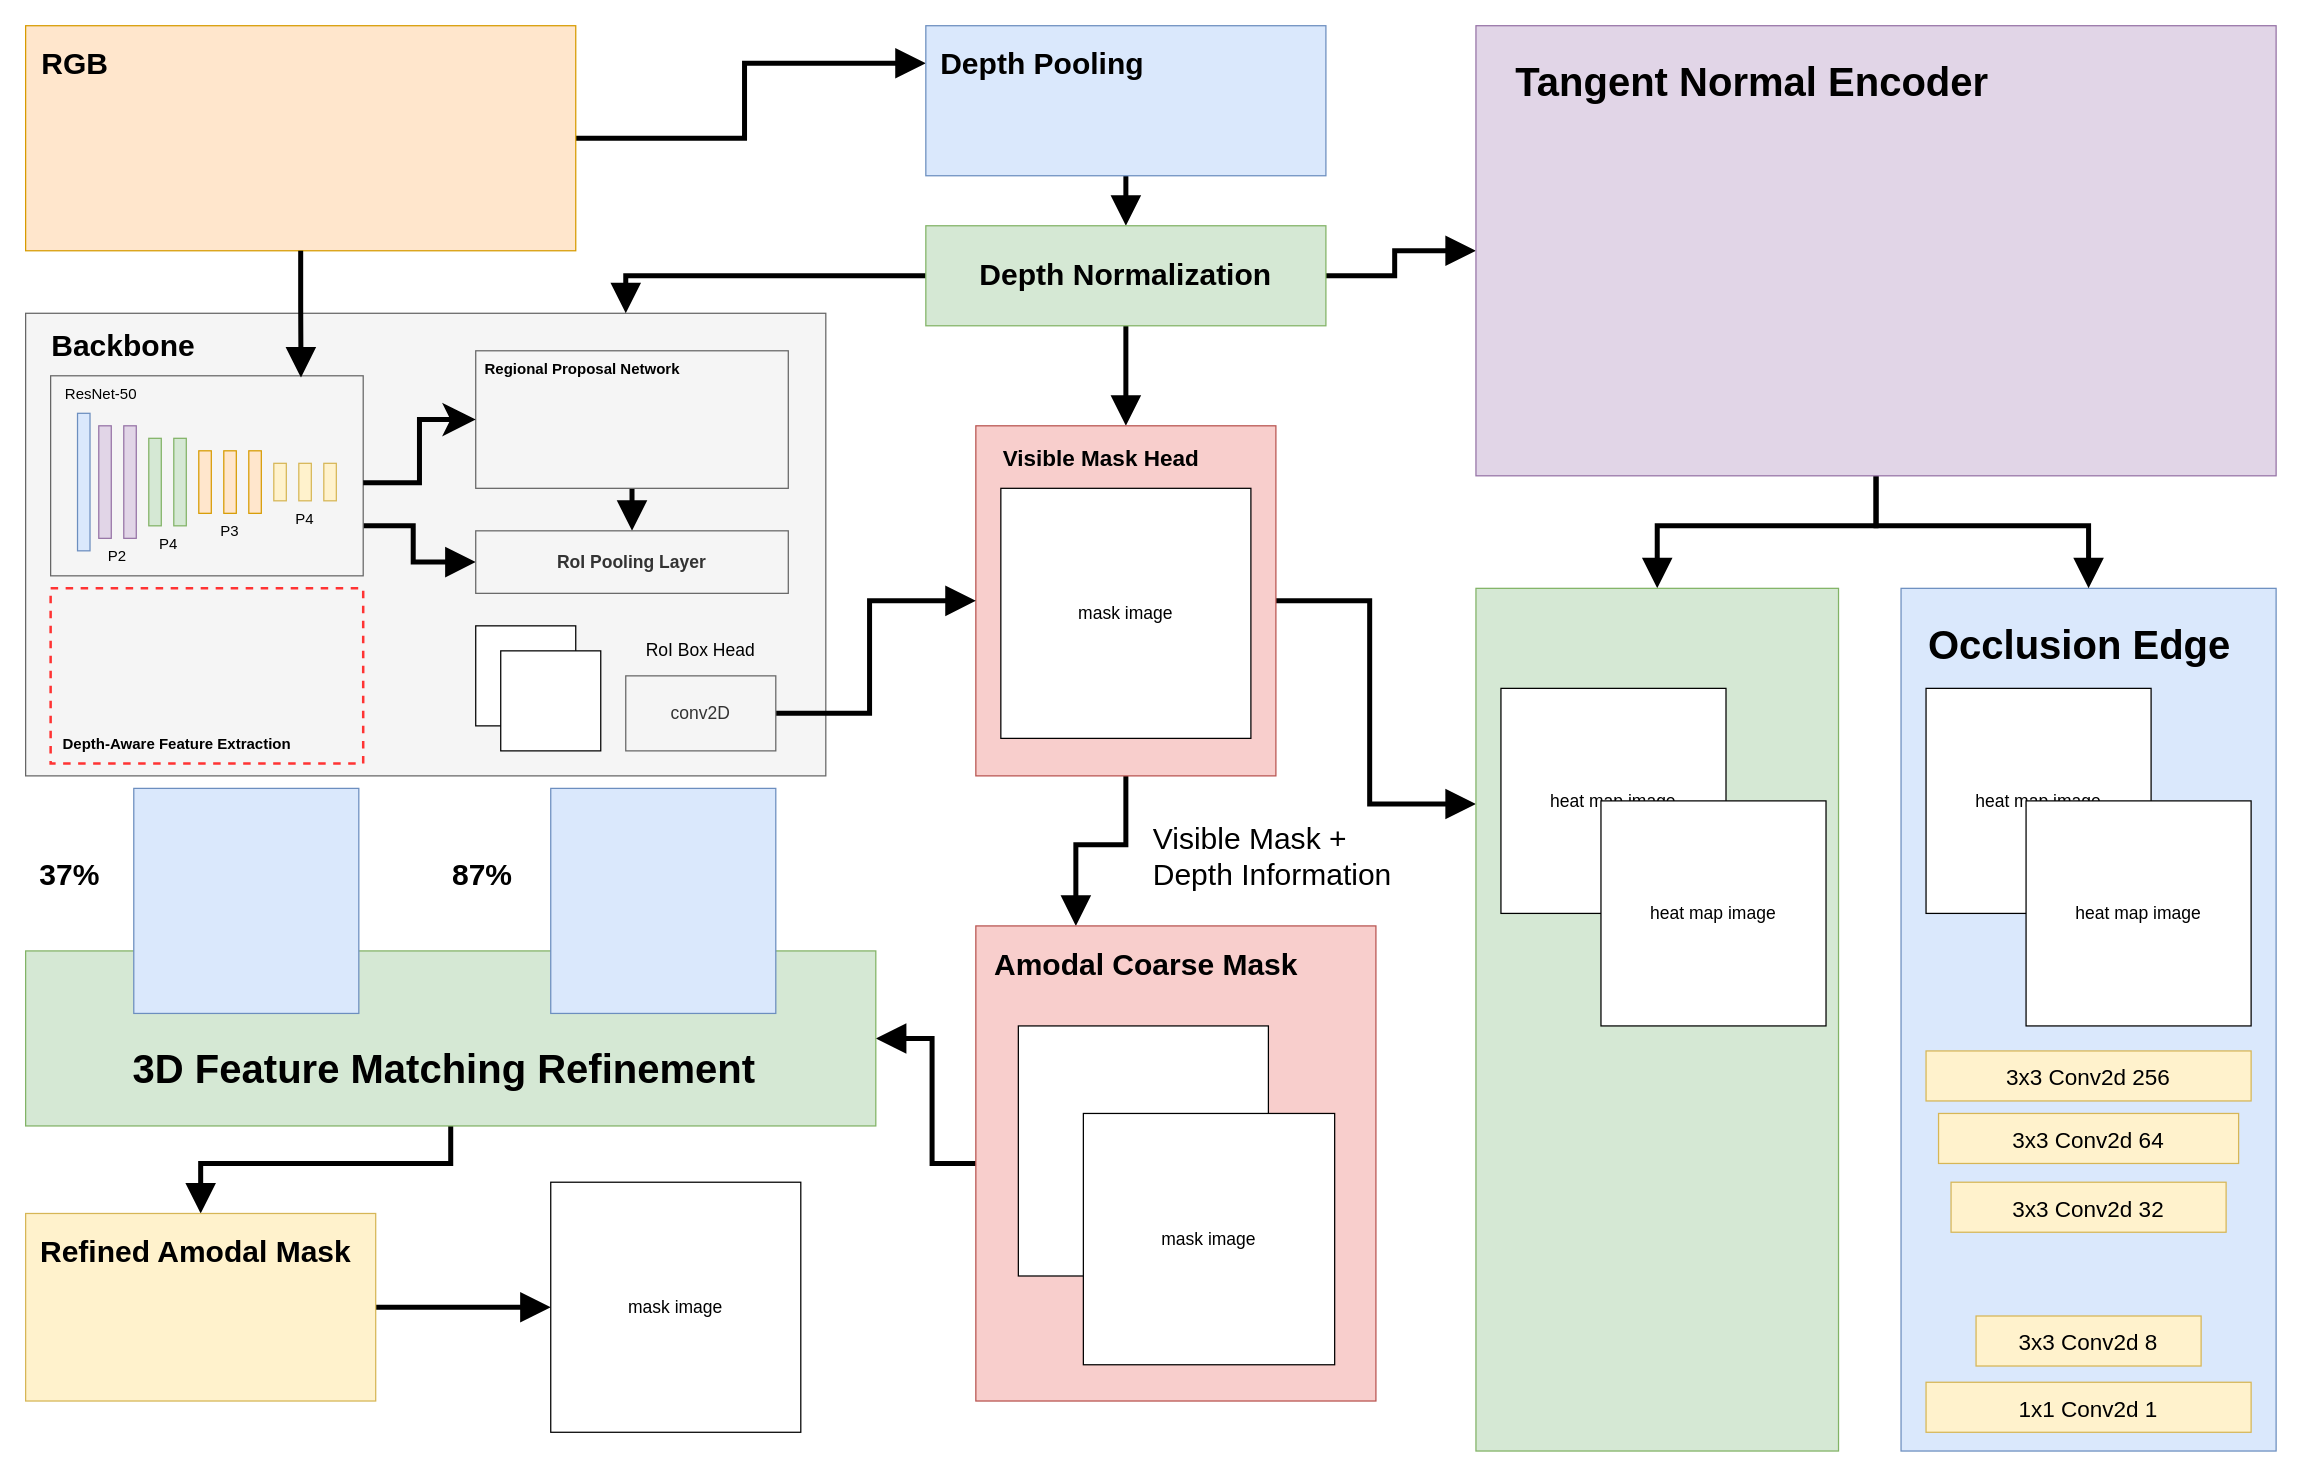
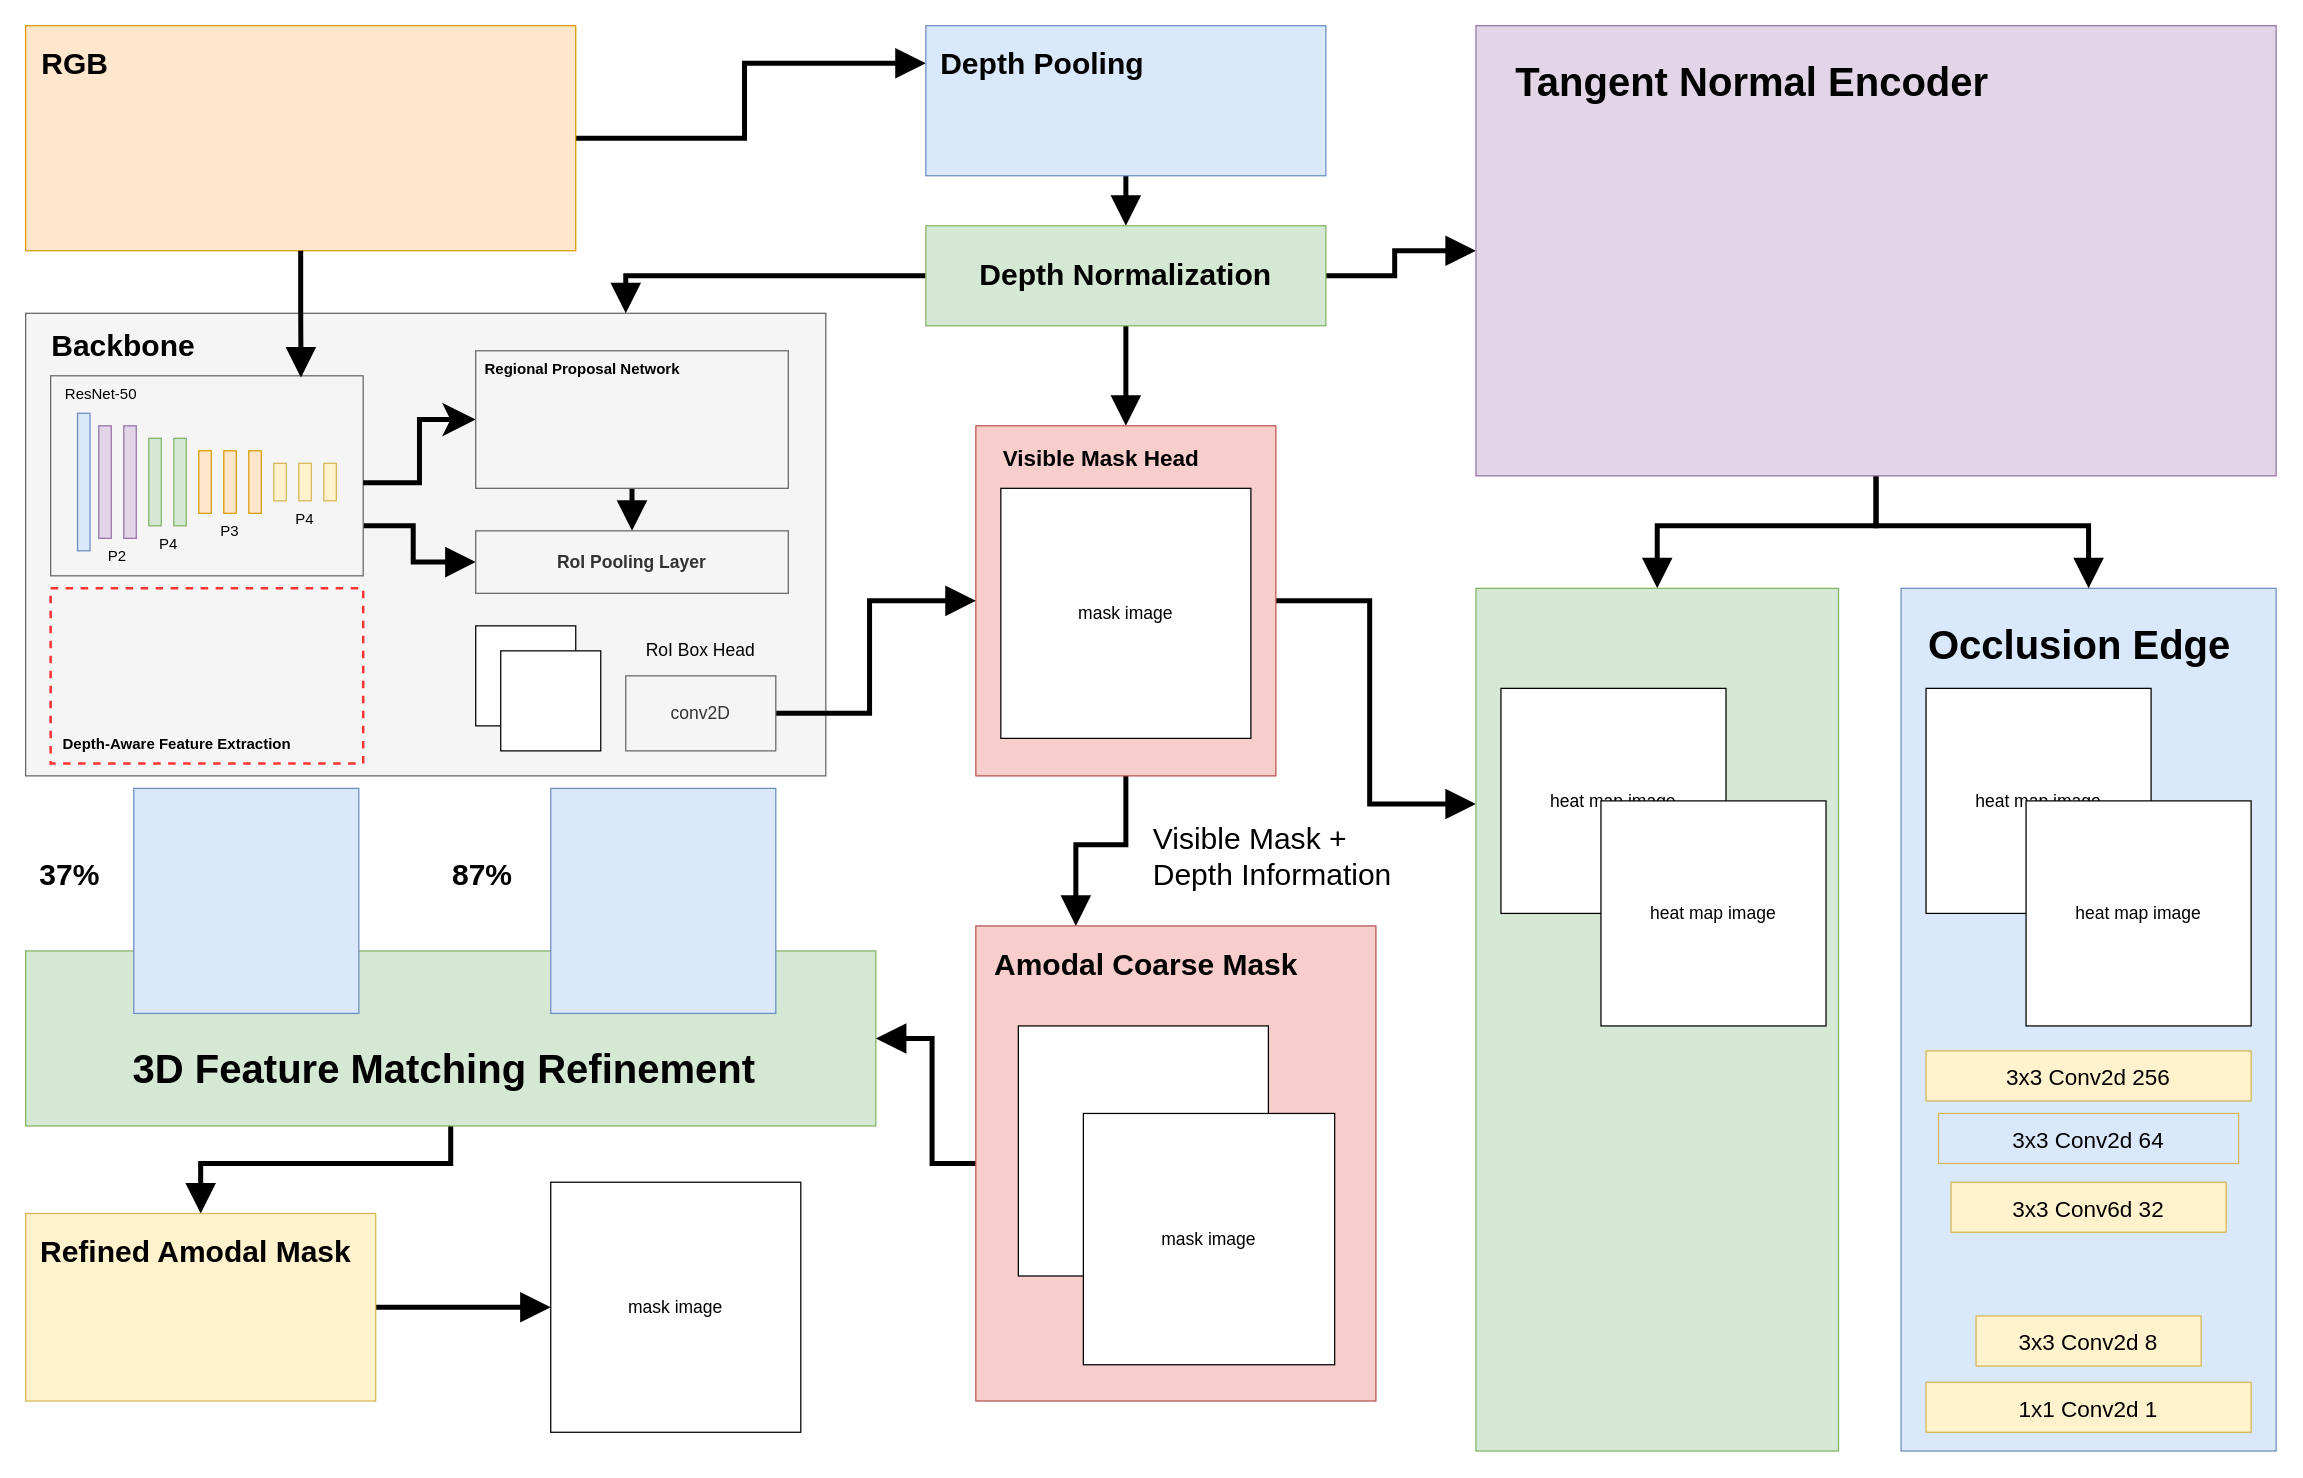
node "3x3 Conv2d 64": fillcolor #fff2cc -> #dae8fc
node "3x3 Conv2d 32": label "3x3 Conv2d 32" -> "3x3 Conv6d 32"
